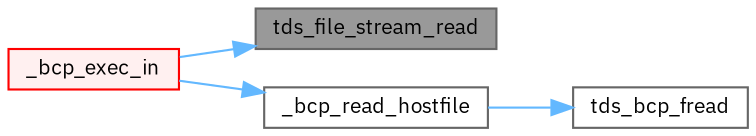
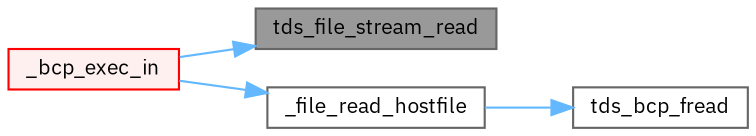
node "_bcp_read_hostfile": label "_bcp_read_hostfile" -> "_file_read_hostfile"
